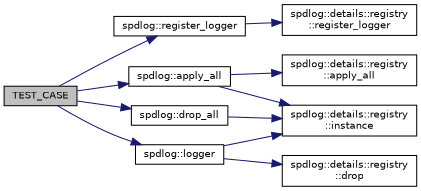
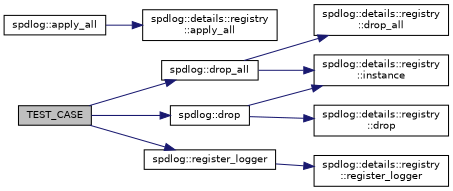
node "spdlog::details::registry ::drop_all": added
edge "TEST_CASE" -> "spdlog::apply_all": removed
edge "spdlog::apply_all" -> "spdlog::details::registry ::instance": removed
node "spdlog::logger": label "spdlog::logger" -> "spdlog::drop"
